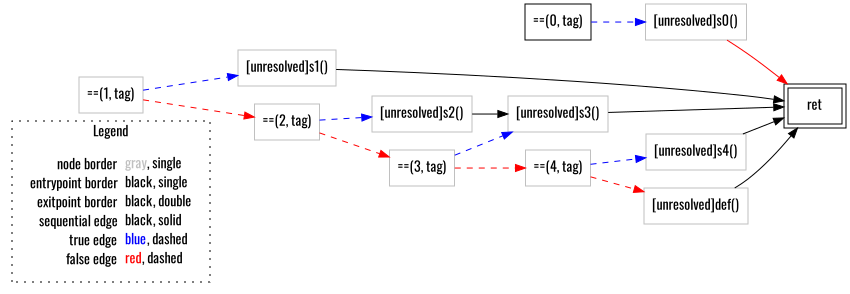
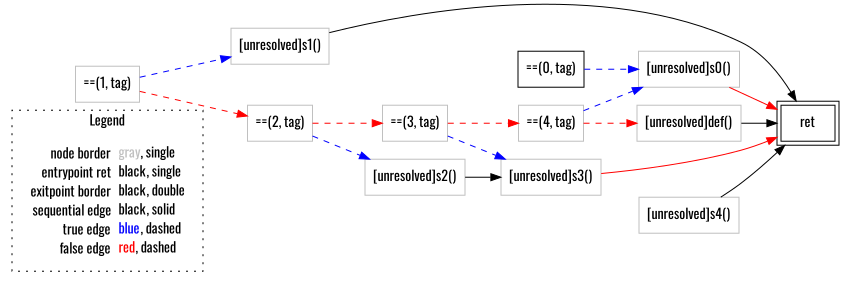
edge "[unresolved]s3()" -> "ret": color black -> red
edge "==(4, tag)" -> "[unresolved]s4()": now "==(4, tag)" -> "[unresolved]s0()"
node "node border": text "entrypoint border" -> "entrypoint ret"
